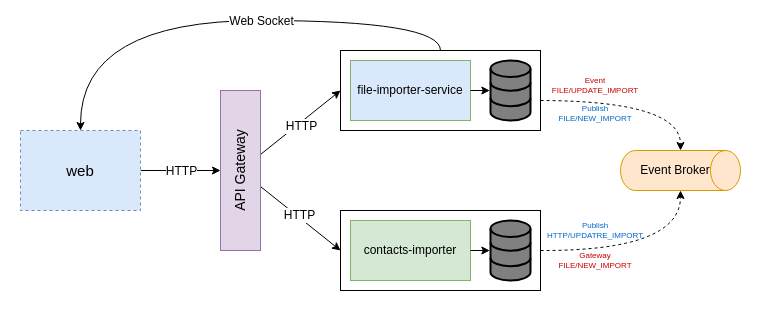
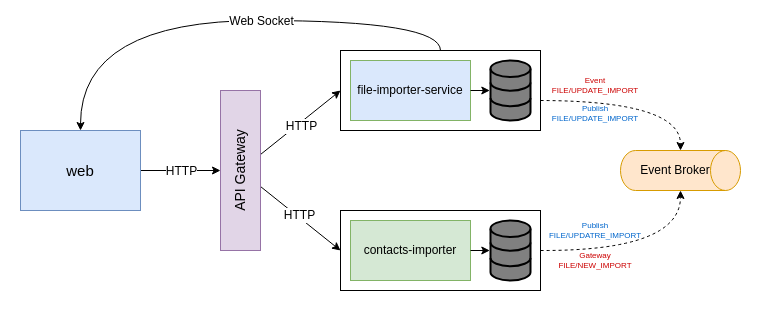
node "PublishFILE/NEW_IMPORT": label "PublishFILE/NEW_IMPORT" -> "PublishFILE/UPDATE_IMPORT"
node "web": style dashed -> solid
node "PublishHTTP/UPDATRE_IMPORT": label "PublishHTTP/UPDATRE_IMPORT" -> "PublishFILE/UPDATRE_IMPORT"
